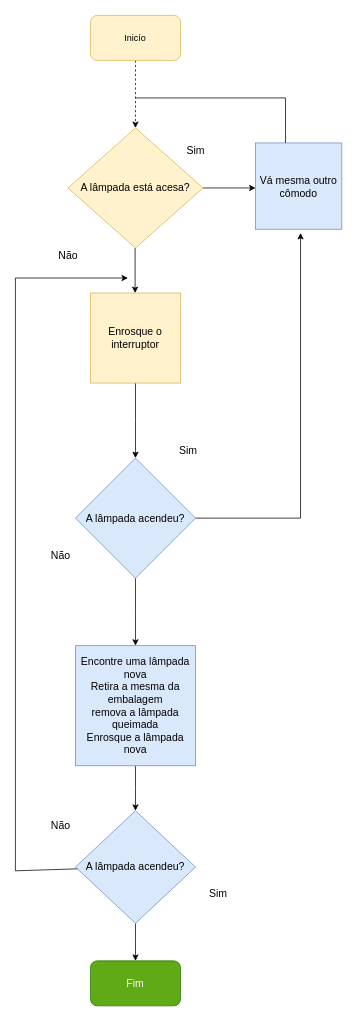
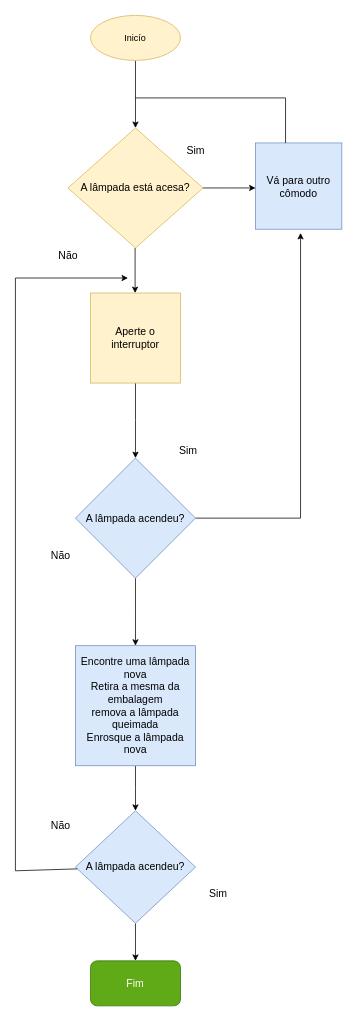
node "Inicío": shape rounded rectangle -> ellipse
edge "Inicío" -> "A lâmpada está acesa?": style dashed -> solid
node "Vá mesma outro cômodo": label "Vá mesma outro cômodo" -> "Vá para outro cômodo"
node "Enrosque o interruptor": label "Enrosque o interruptor" -> "Aperte o interruptor"
